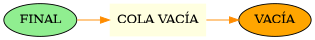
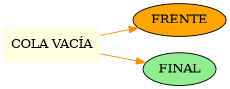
edge "FINAL" -> "COLA VACÍA": reversed
node "VACÍA": label "VACÍA" -> "FRENTE"
